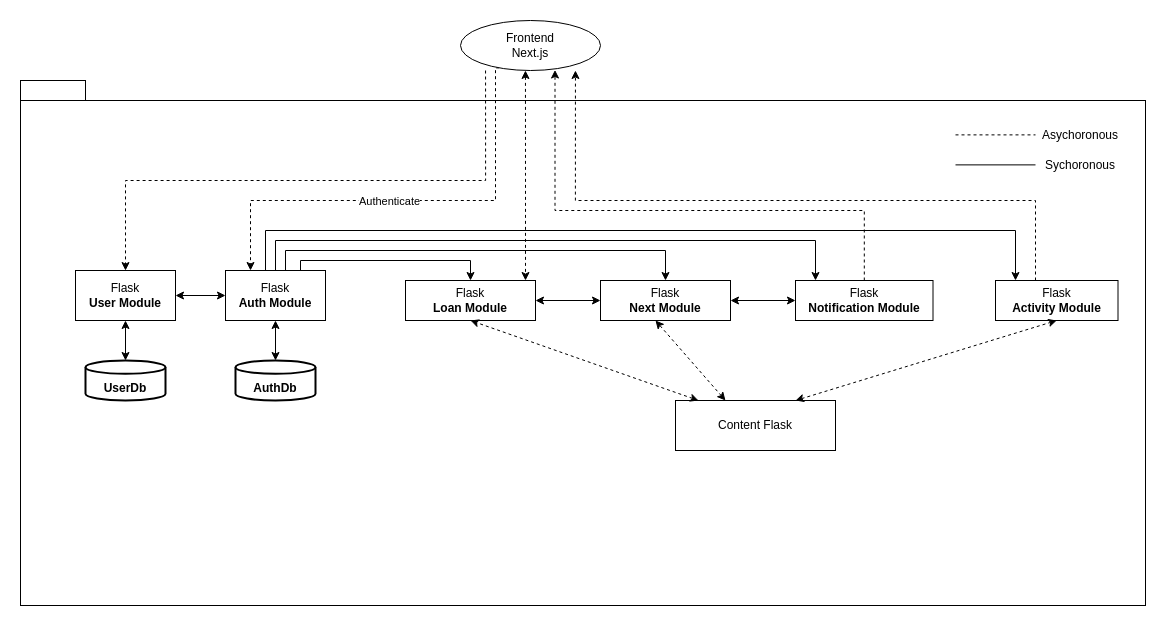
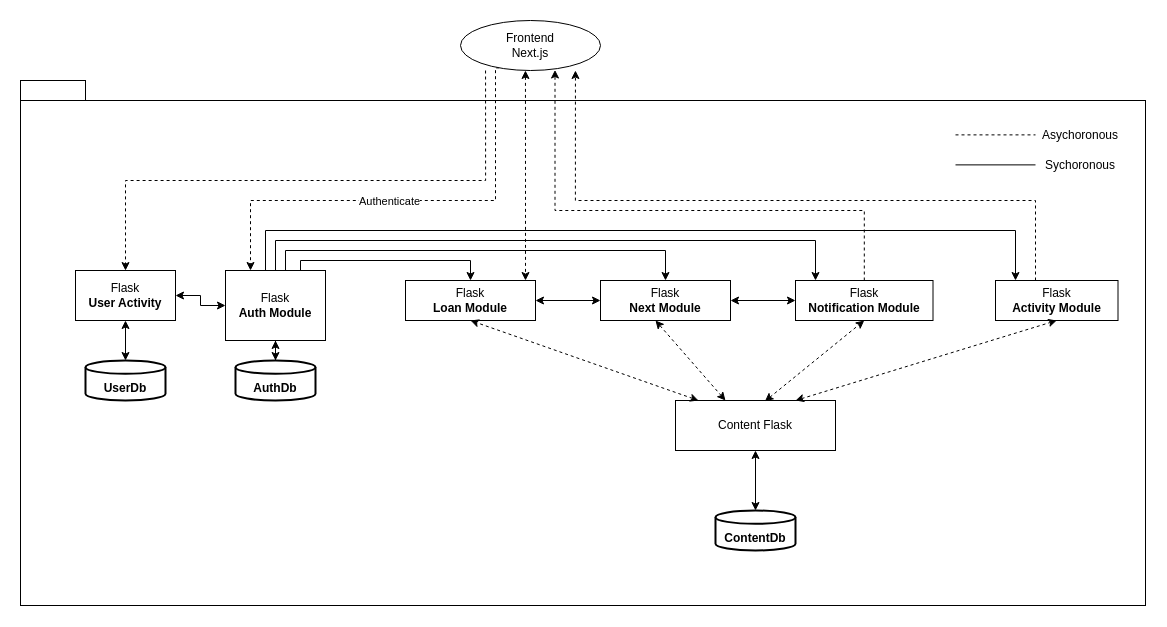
node "Flask User Module": label "Flask User Module" -> "Flask User Activity"
node "Flask Auth Module": size 100x50 -> 100x70
edge "Flask Notification Module" -- "Content Flask": added
edge "Content Flask" -- "ContentDb": added
node "ContentDb": added
